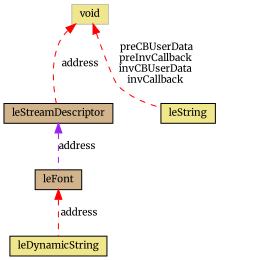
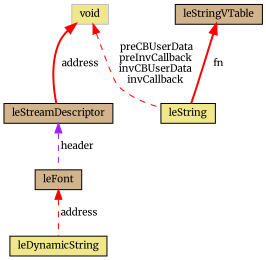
node "leStringVTable": added
edge "leStreamDescriptor" -> "void": style dashed -> bold
edge "leFont" -> "leStreamDescriptor": label " address" -> " header"
